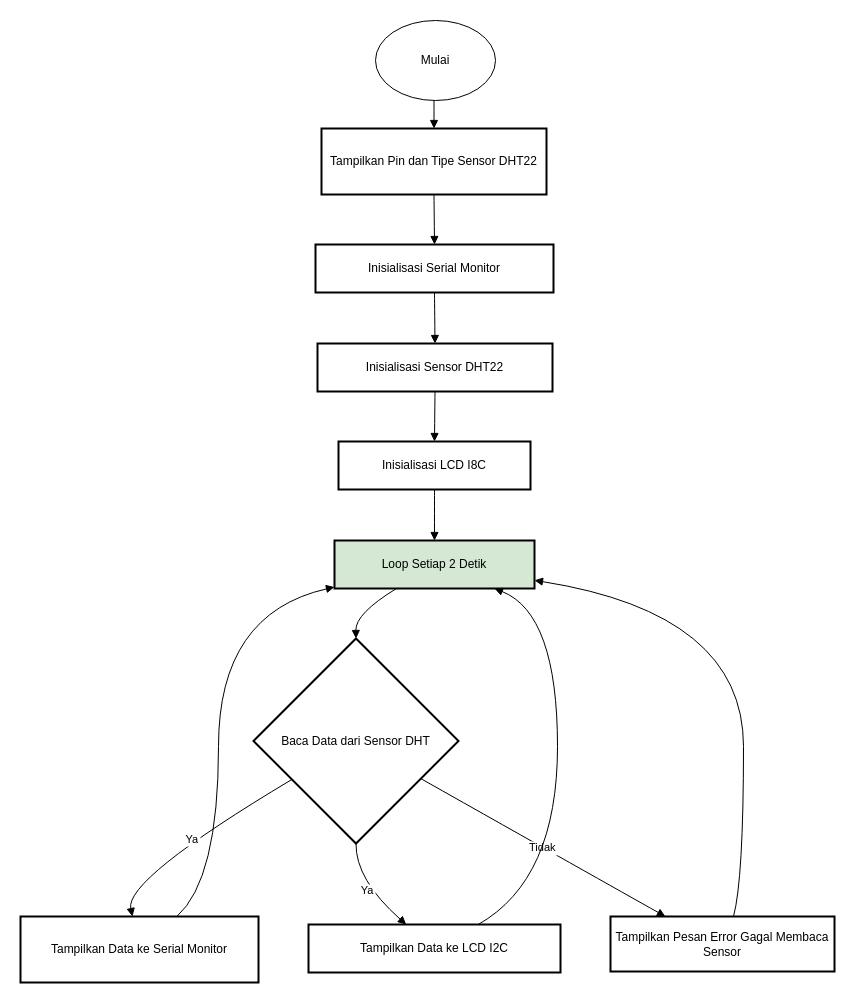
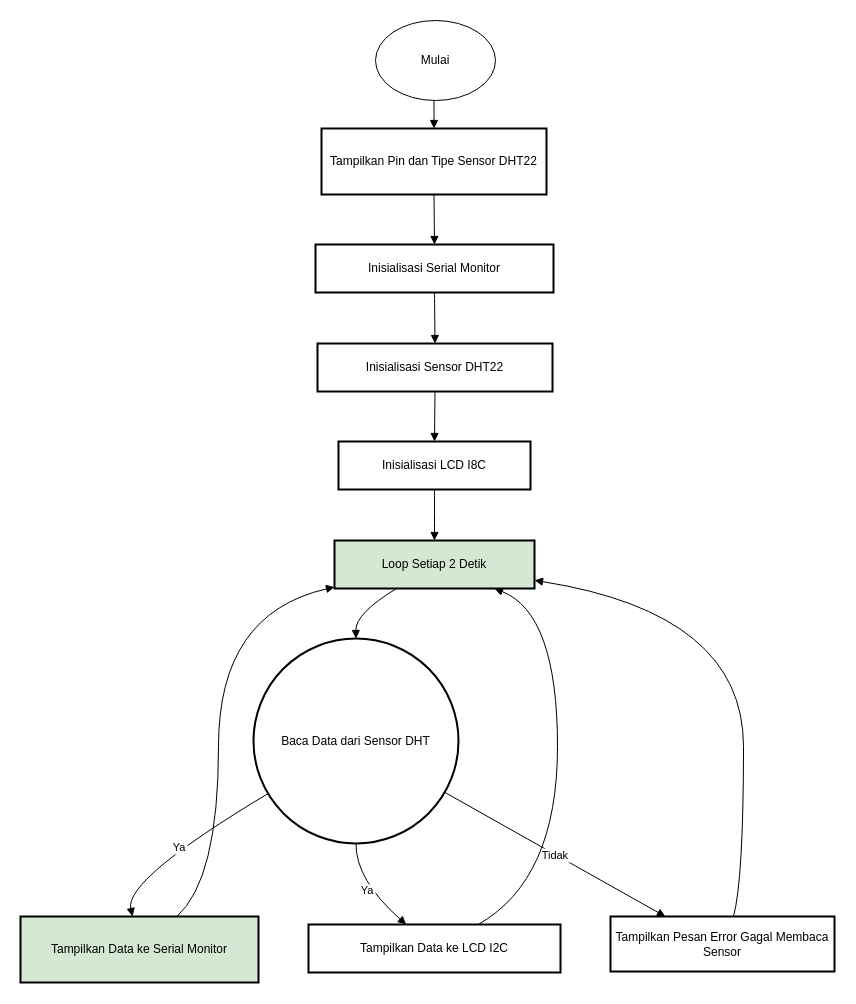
node "Baca Data dari Sensor DHT": shape diamond -> ellipse
node "Tampilkan Data ke Serial Monitor": fillcolor #ffffff -> #d5e8d4
